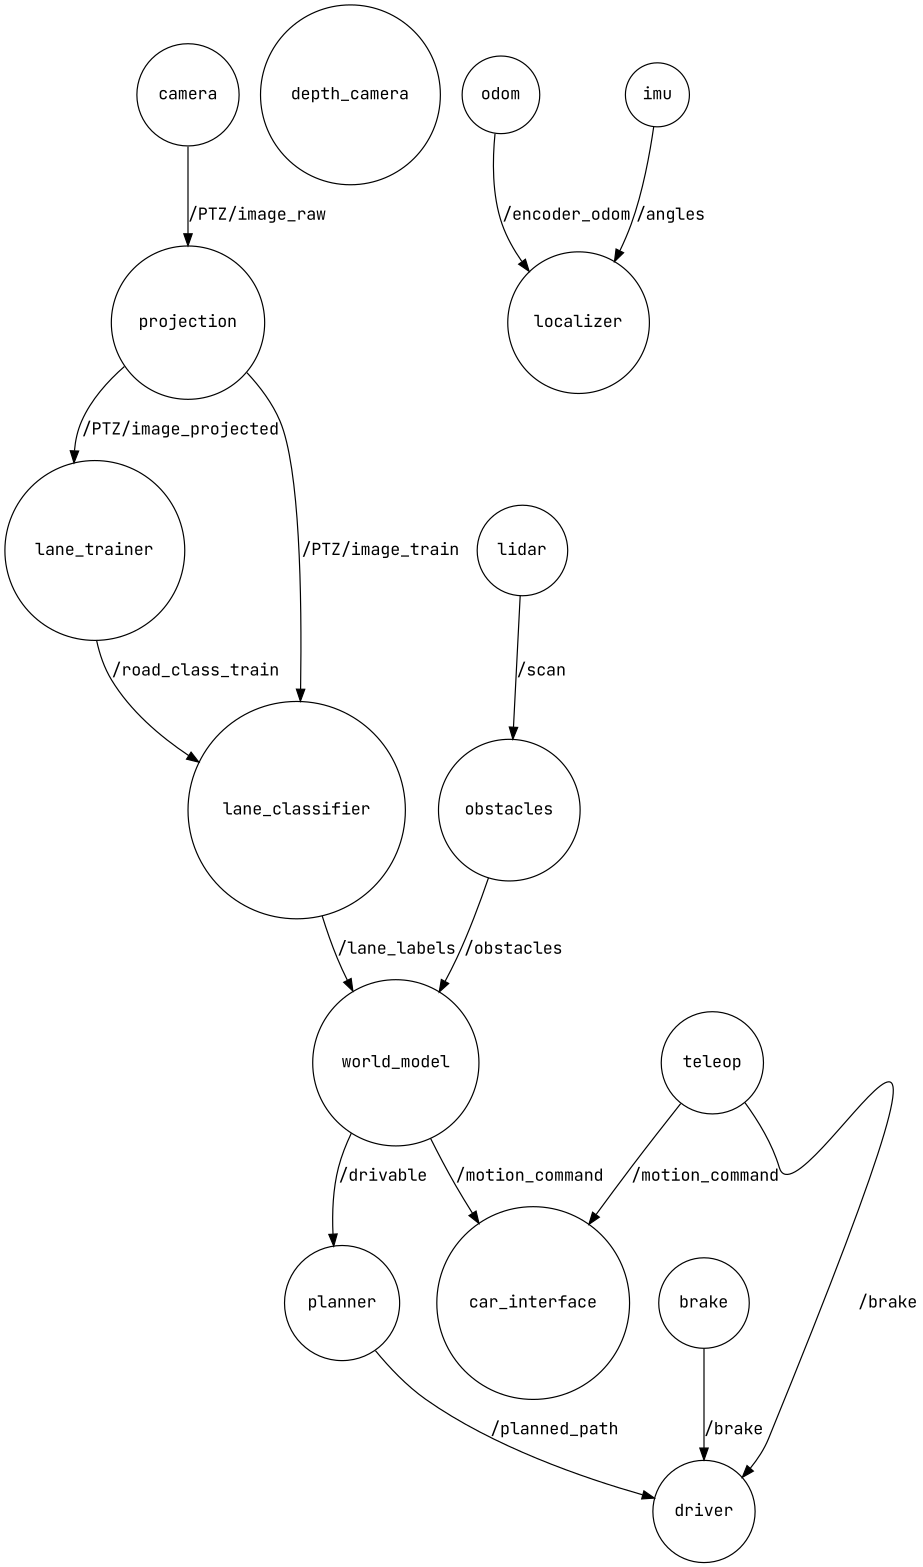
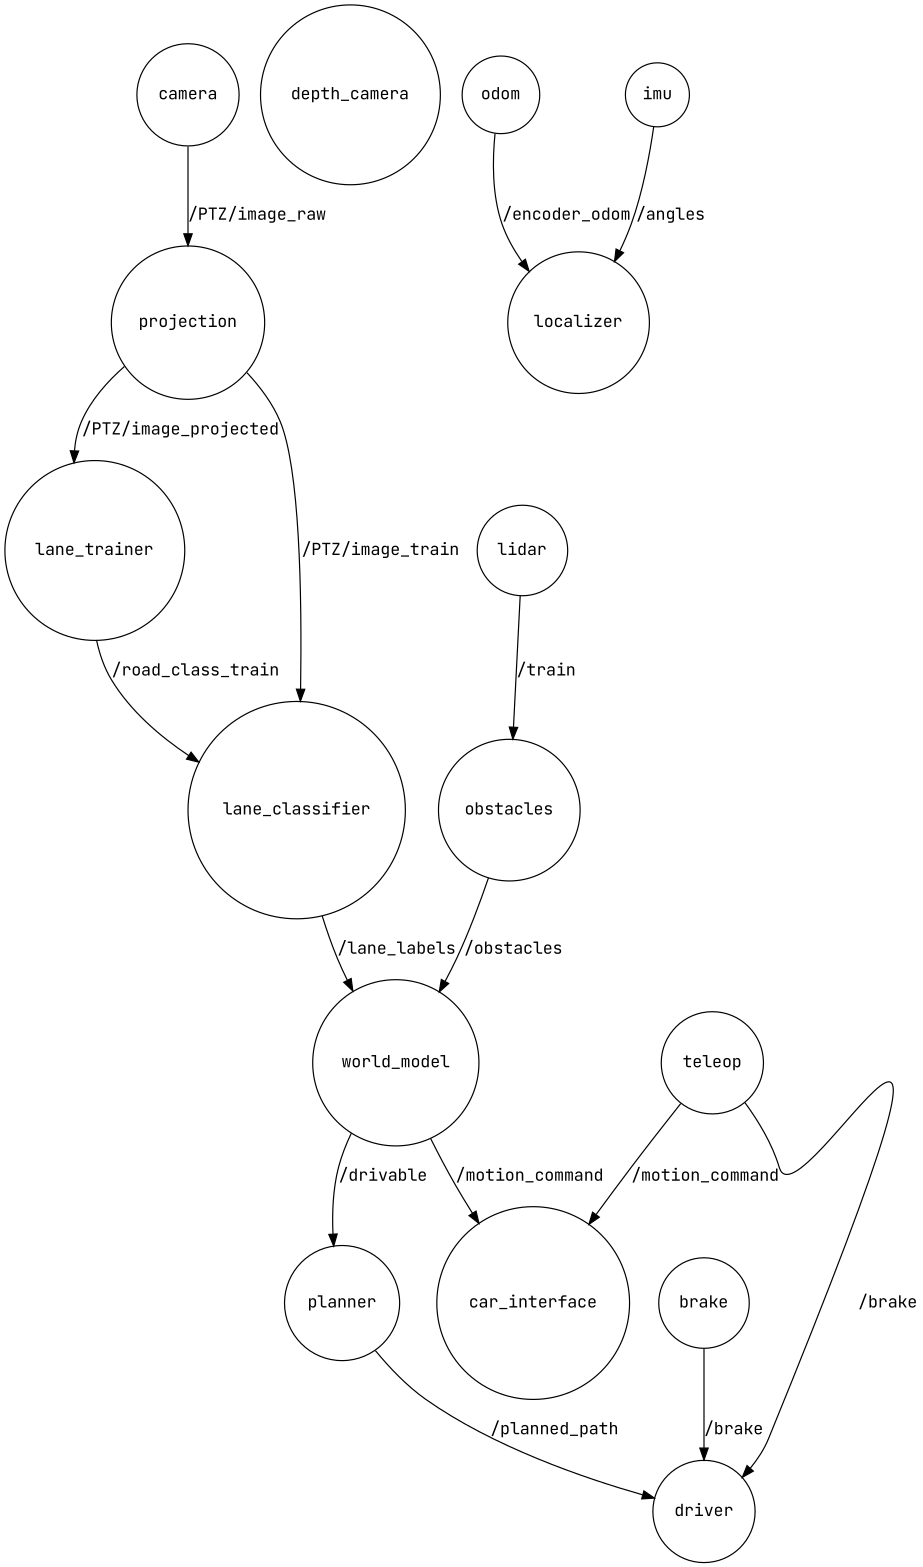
edge "lidar" -> "obstacles": label "/scan" -> "/train"
